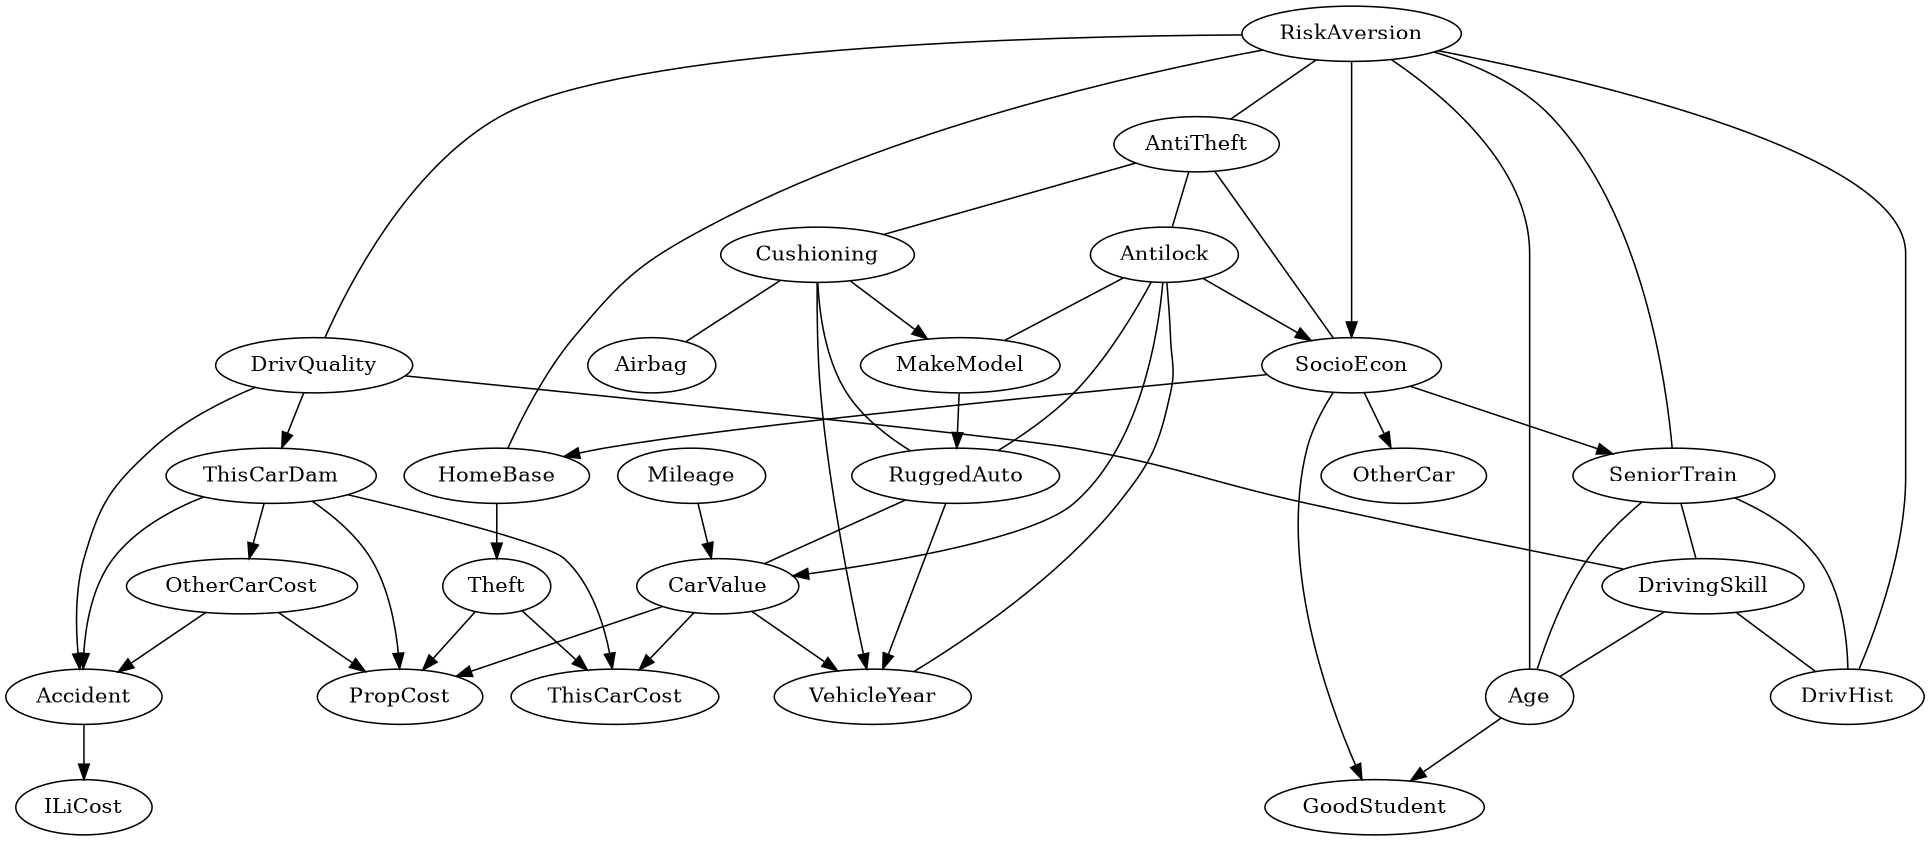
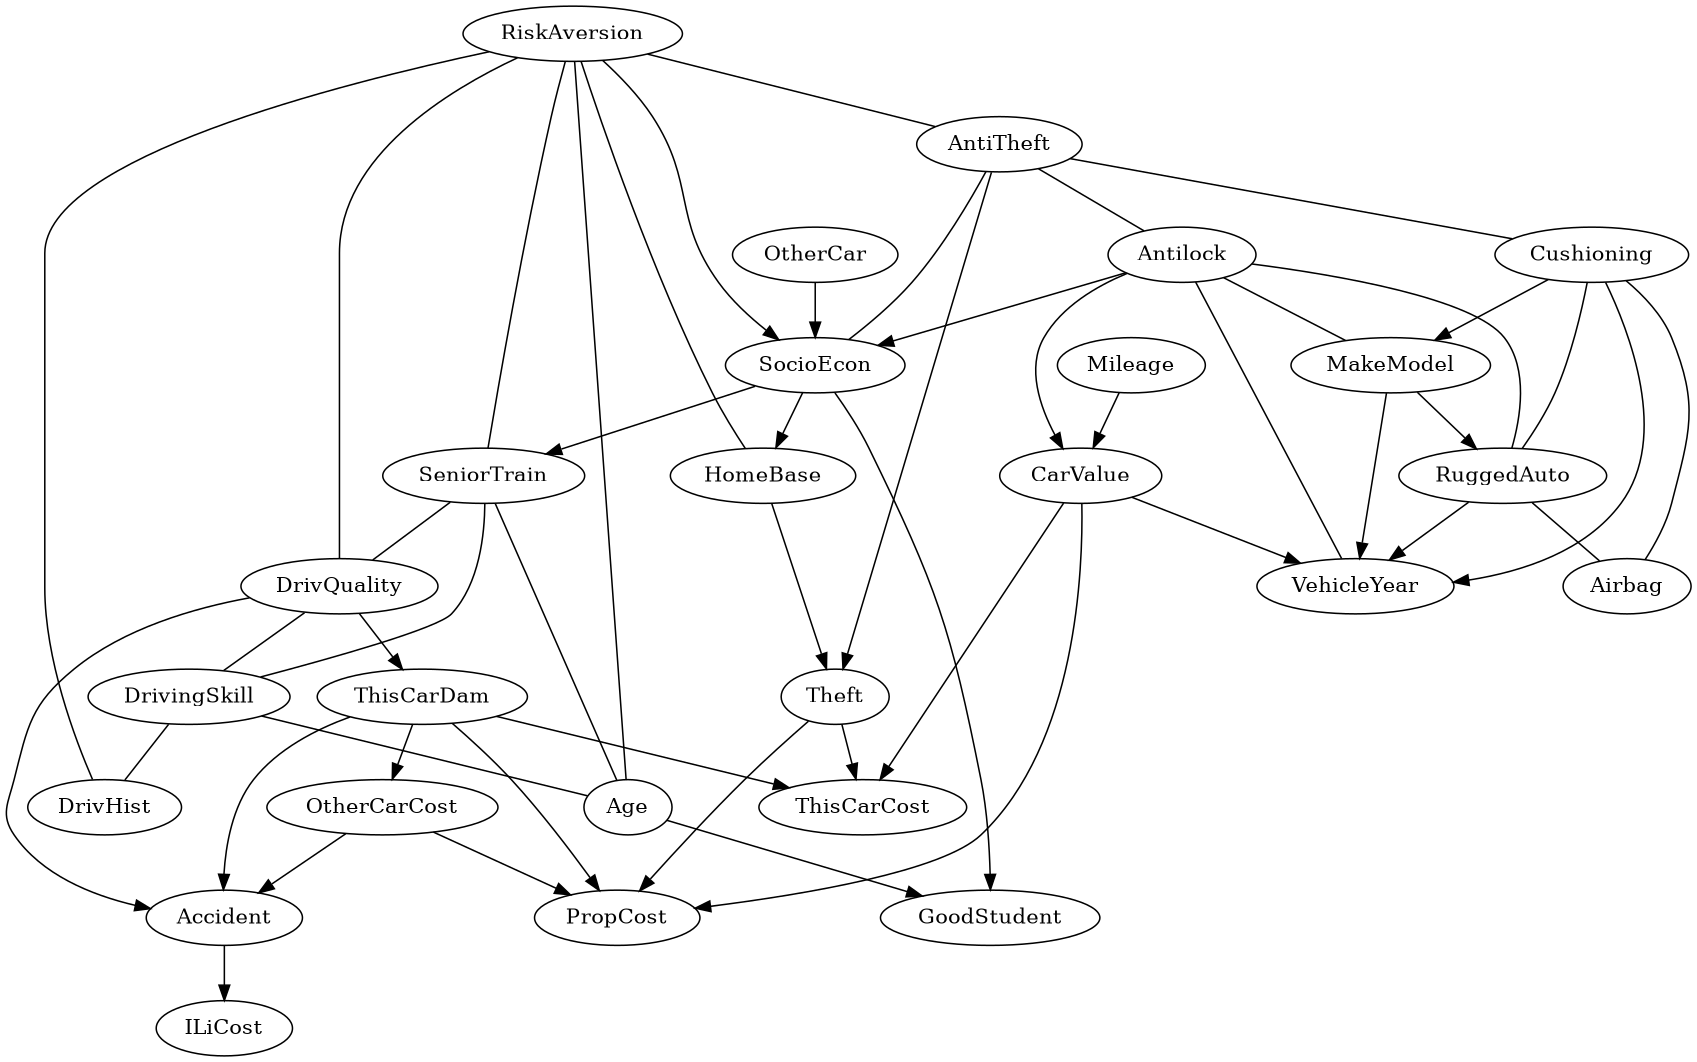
edge "AntiTheft" -> "Theft": added
edge "SocioEcon" -> "OtherCar": reversed
edge "MakeModel" -> "VehicleYear": added
edge "RuggedAuto" -- "CarValue": now "RuggedAuto" -- "Airbag"
edge "SeniorTrain" -- "DrivHist": now "SeniorTrain" -- "DrivQuality"
